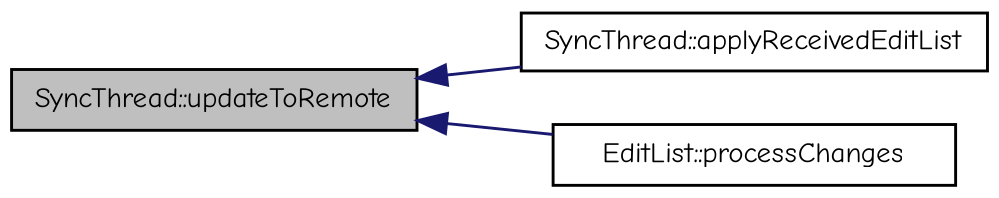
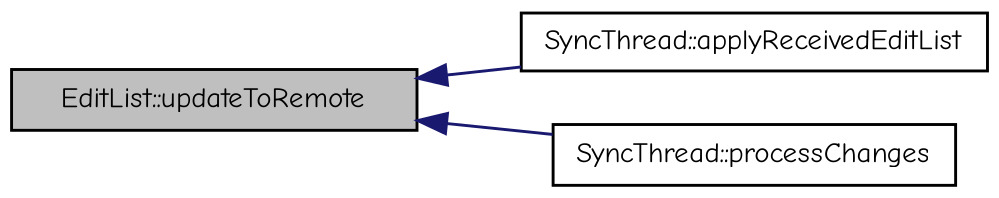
node "SyncThread::updateToRemote": label "SyncThread::updateToRemote" -> "EditList::updateToRemote"
node "EditList::processChanges": label "EditList::processChanges" -> "SyncThread::processChanges"
